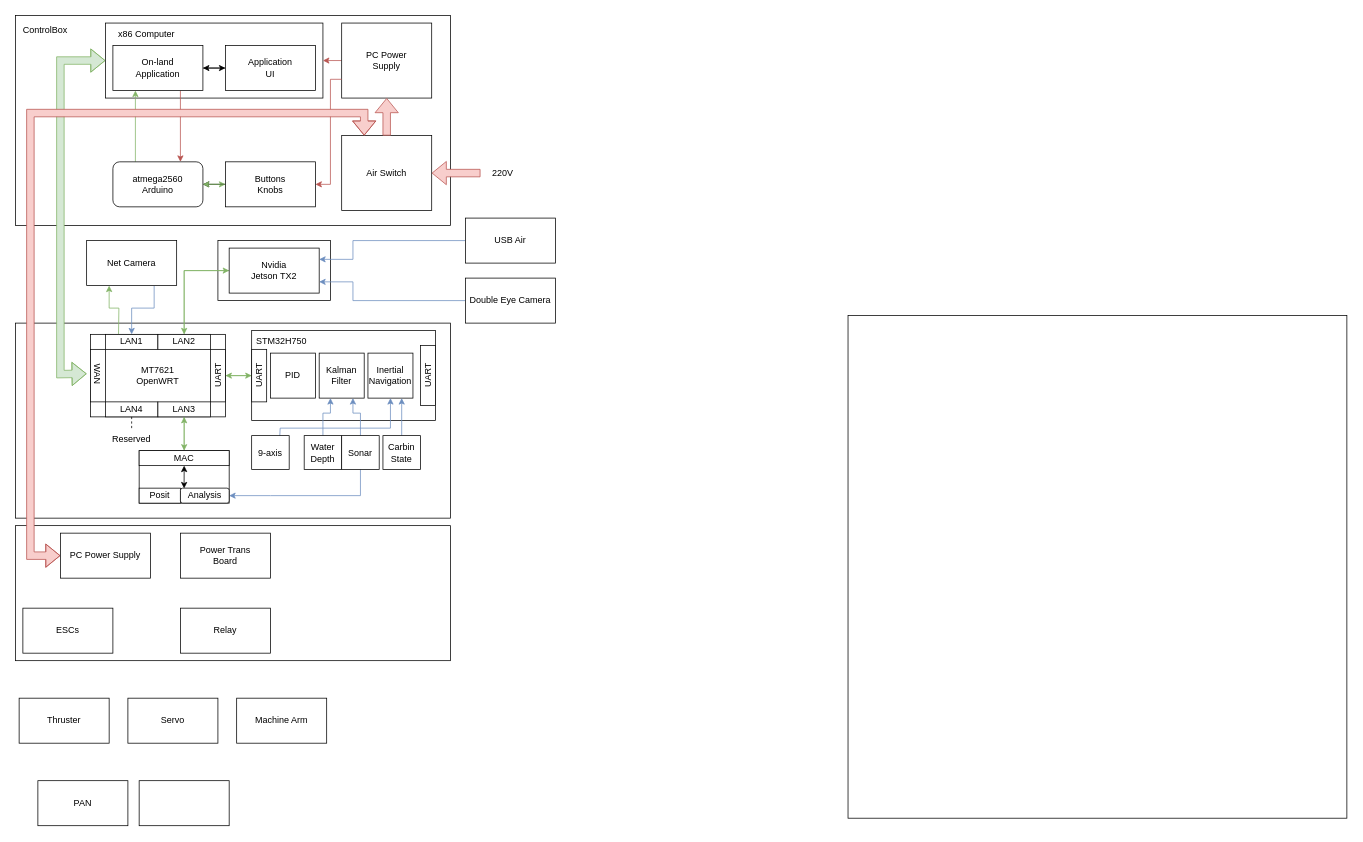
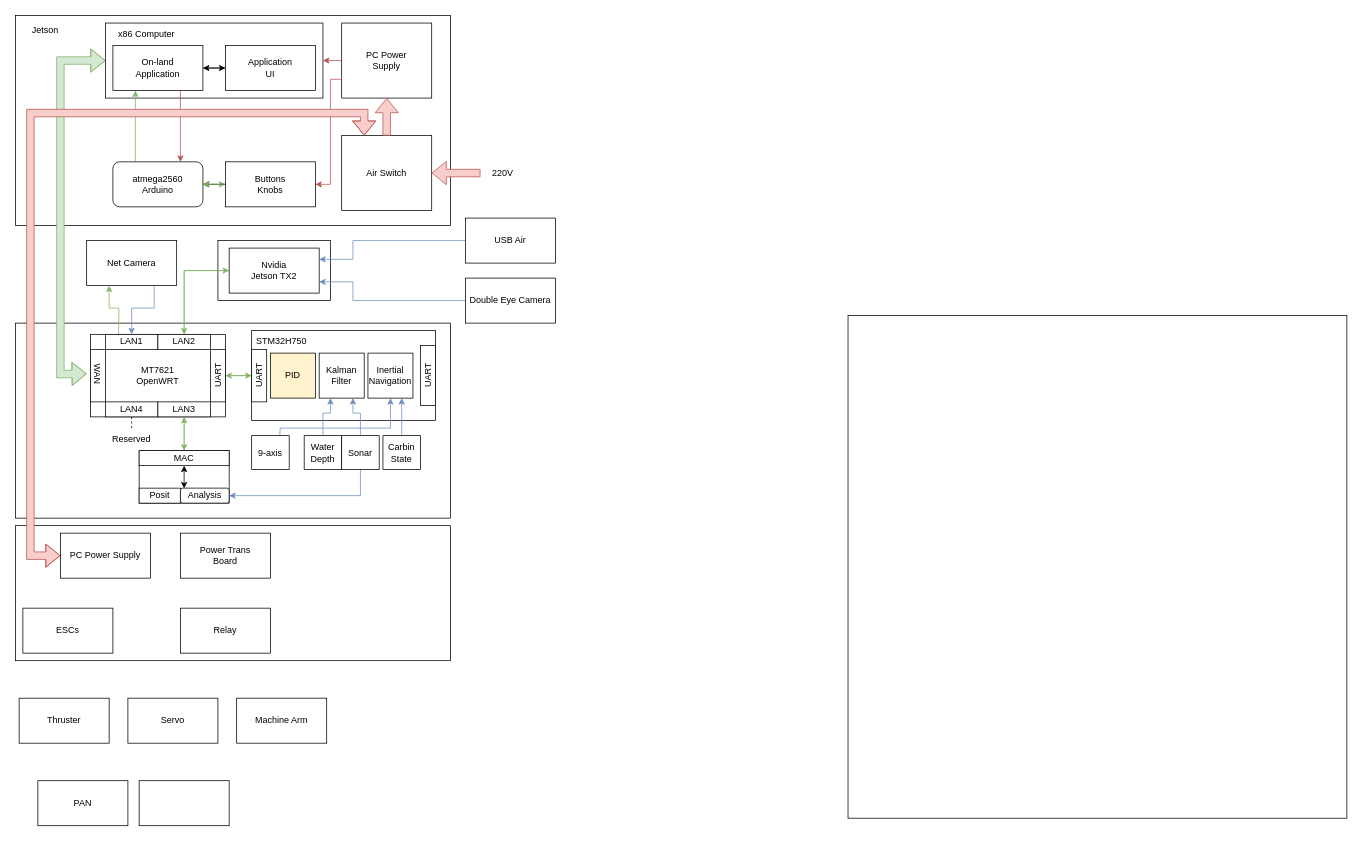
node "ControlBox": label "ControlBox" -> "Jetson"
node "PID": fillcolor #ffffff -> #fff2cc
